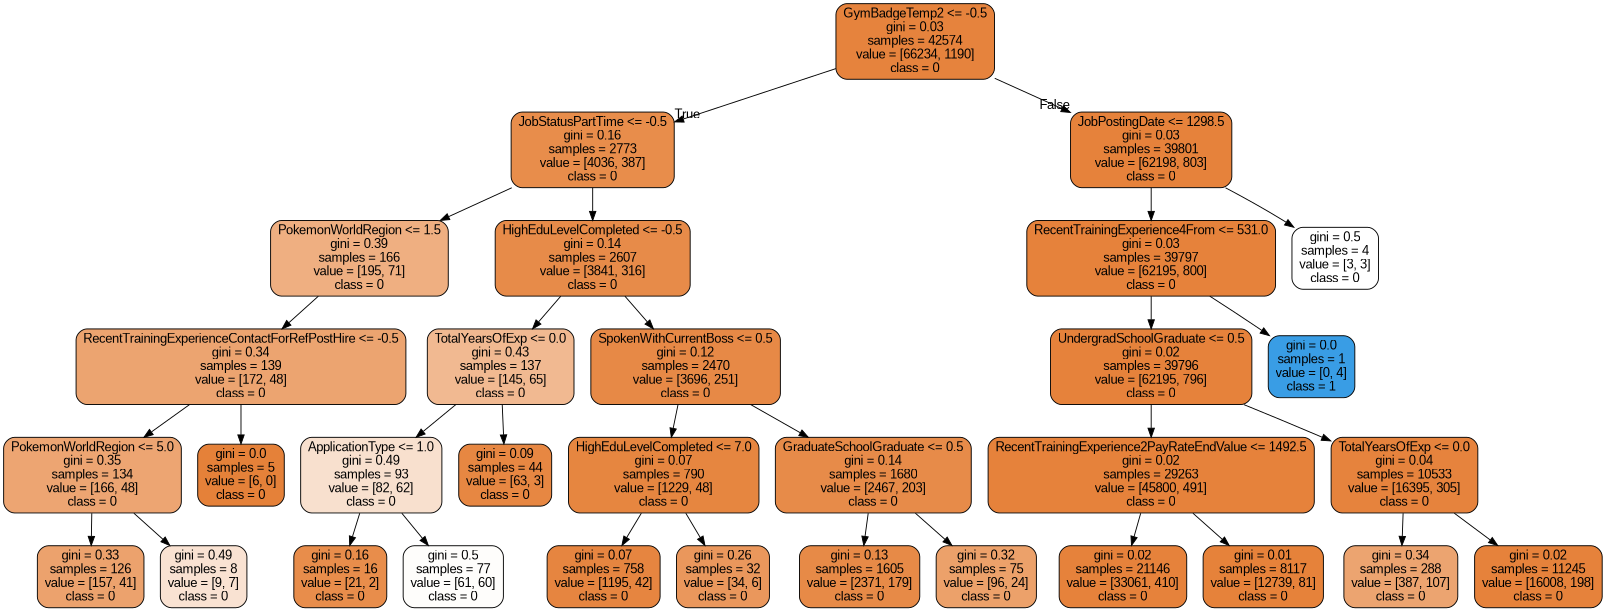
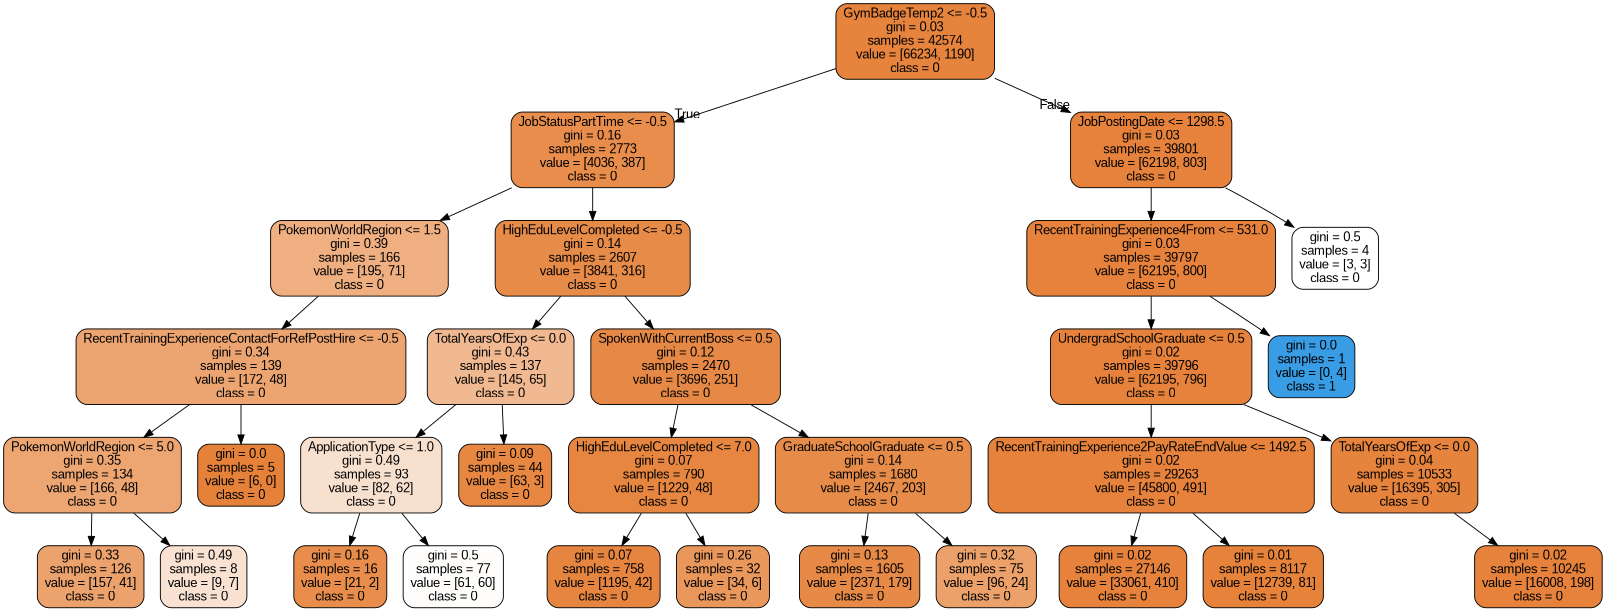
node "gini = 0.02 samples = 21146 value = [33061, 410] class = 0": label "gini = 0.02 samples = 21146 value = [33061, 410] class = 0" -> "gini = 0.02 samples = 27146 value = [33061, 410] class = 0"
node "gini = 0.34 samples = 288 value = [387, 107] class = 0": removed
node "gini = 0.02 samples = 11245 value = [16008, 198] class = 0": label "gini = 0.02 samples = 11245 value = [16008, 198] class = 0" -> "gini = 0.02 samples = 10245 value = [16008, 198] class = 0"
